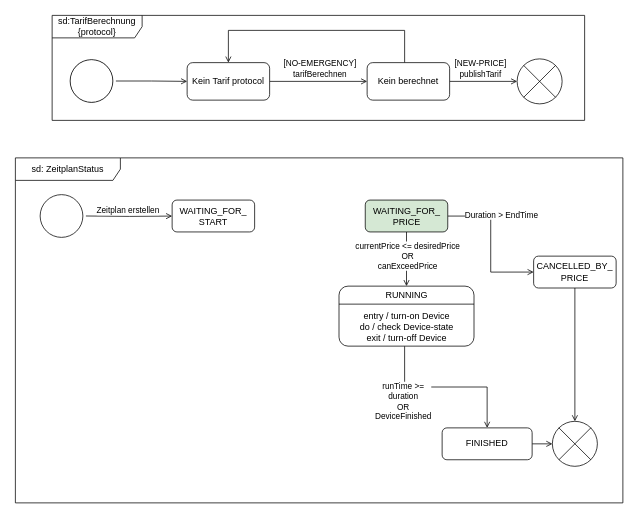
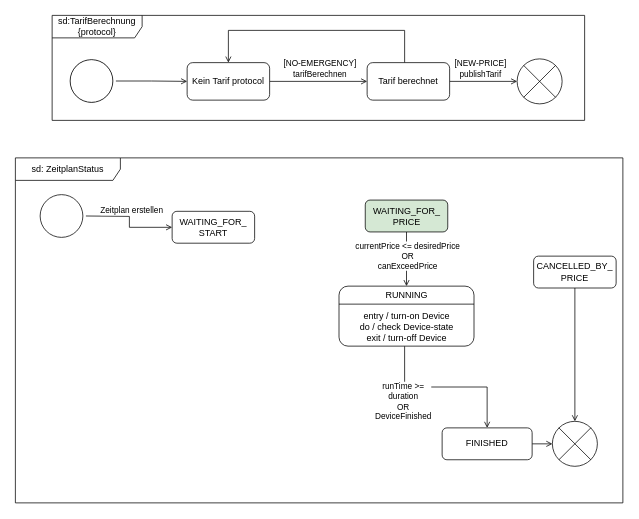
node "Kein berechnet": label "Kein berechnet" -> "Tarif berechnet"
node "WAITING_FOR_ START": moved (213, 216) -> (213, 227)
edge "WAITING_FOR_ PRICE" -> "CANCELLED_BY_ PRICE": removed, label "Duration > EndTime"
